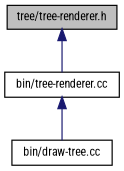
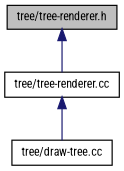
node "bin/tree-renderer.cc": label "bin/tree-renderer.cc" -> "tree/tree-renderer.cc"
node "bin/draw-tree.cc": label "bin/draw-tree.cc" -> "tree/draw-tree.cc"
